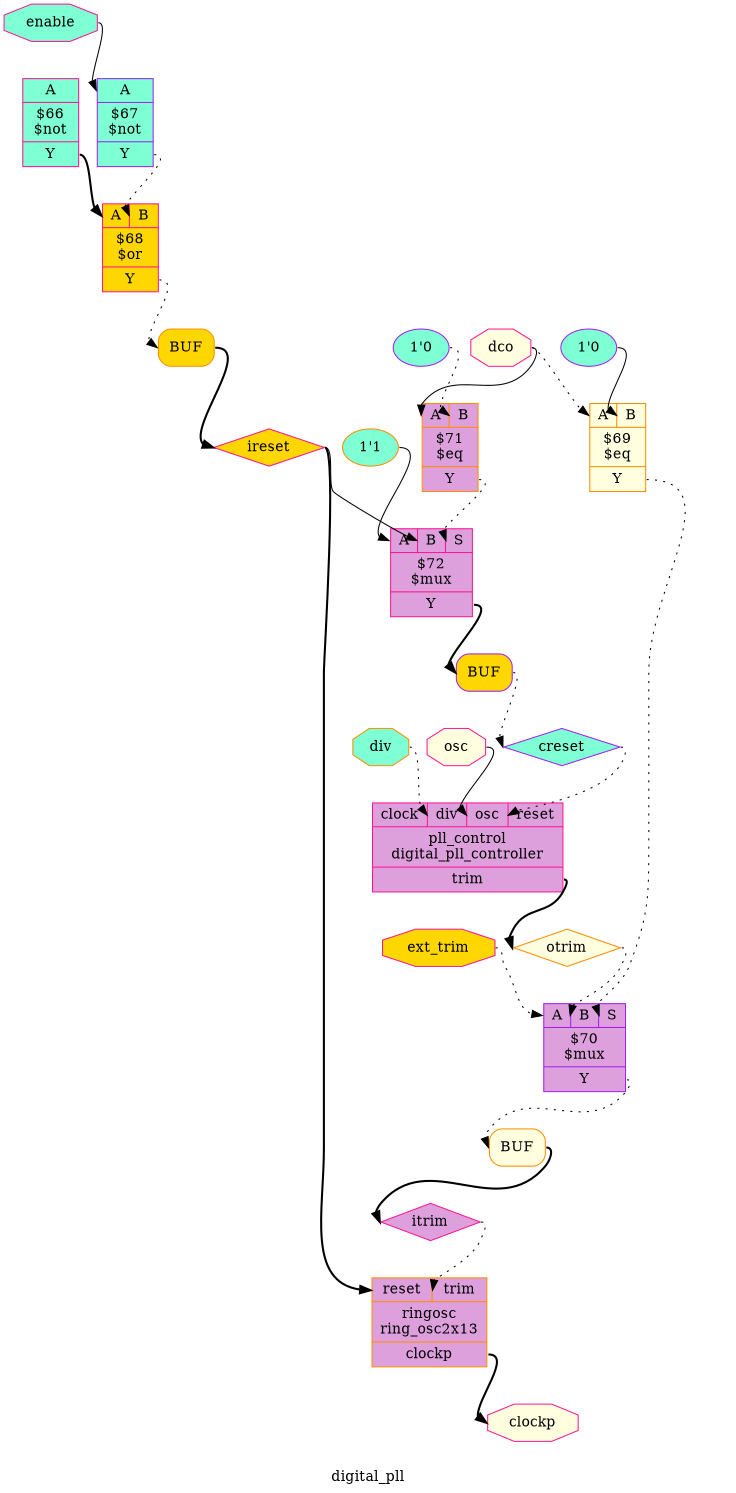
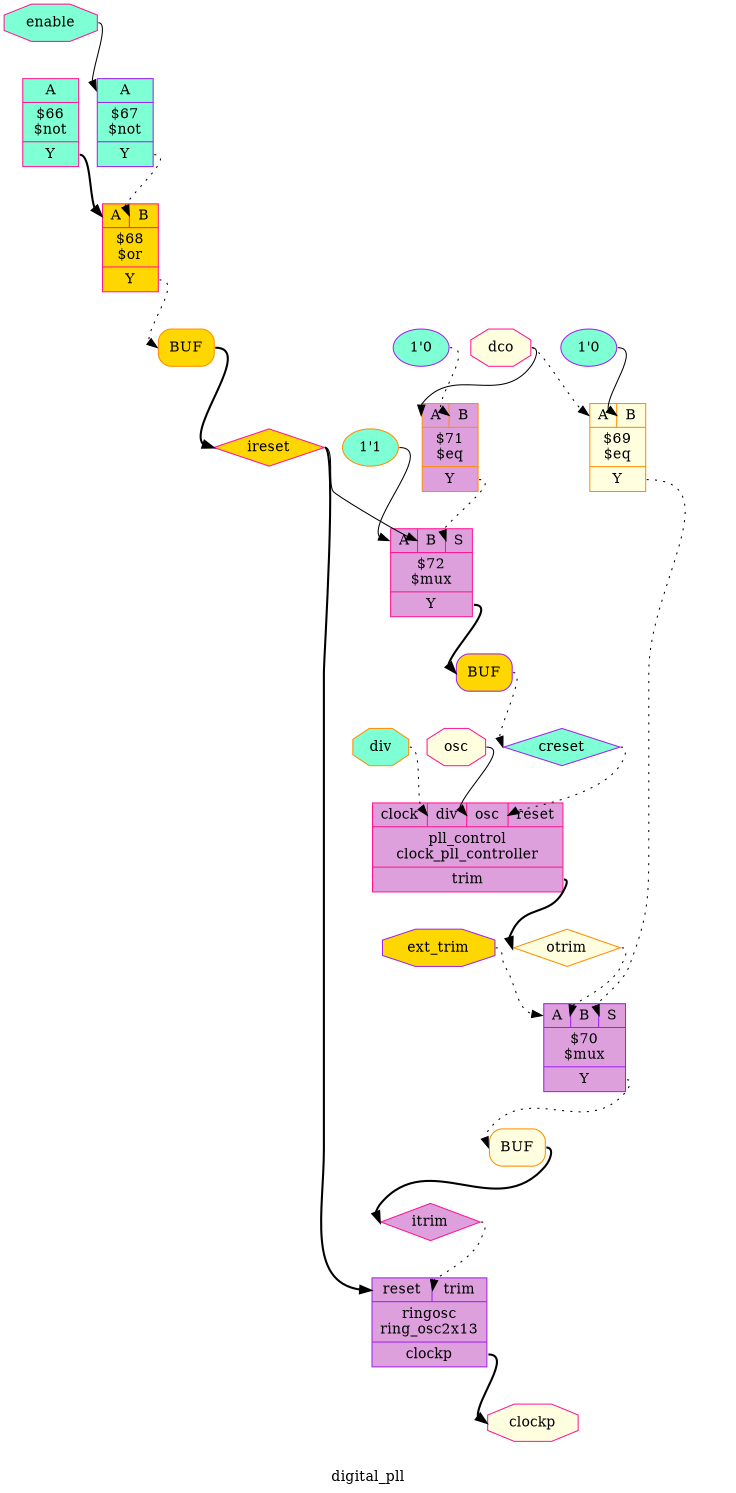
node "clock": text "digital_pll_controller" -> "clock_pll_controller"
node "ext_trim": color deeppink -> purple
node "reset": color darkorange -> purple
